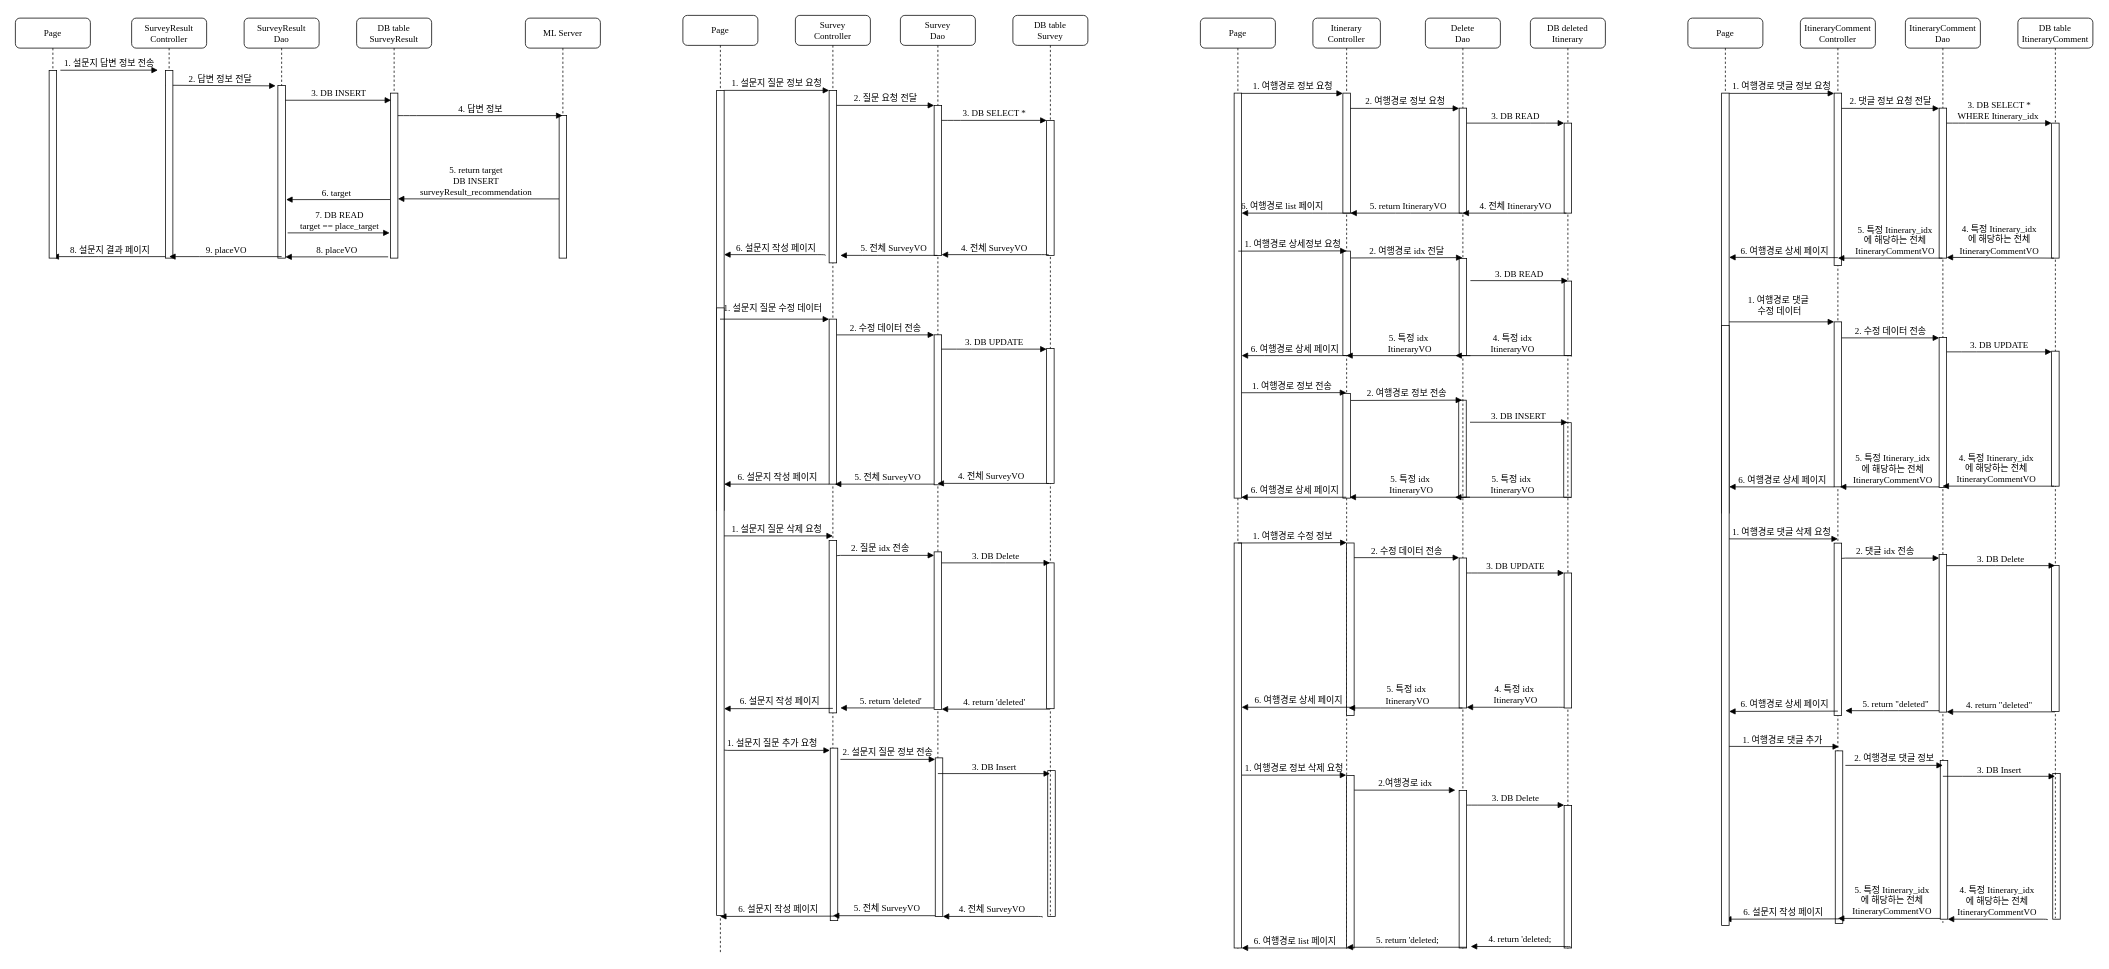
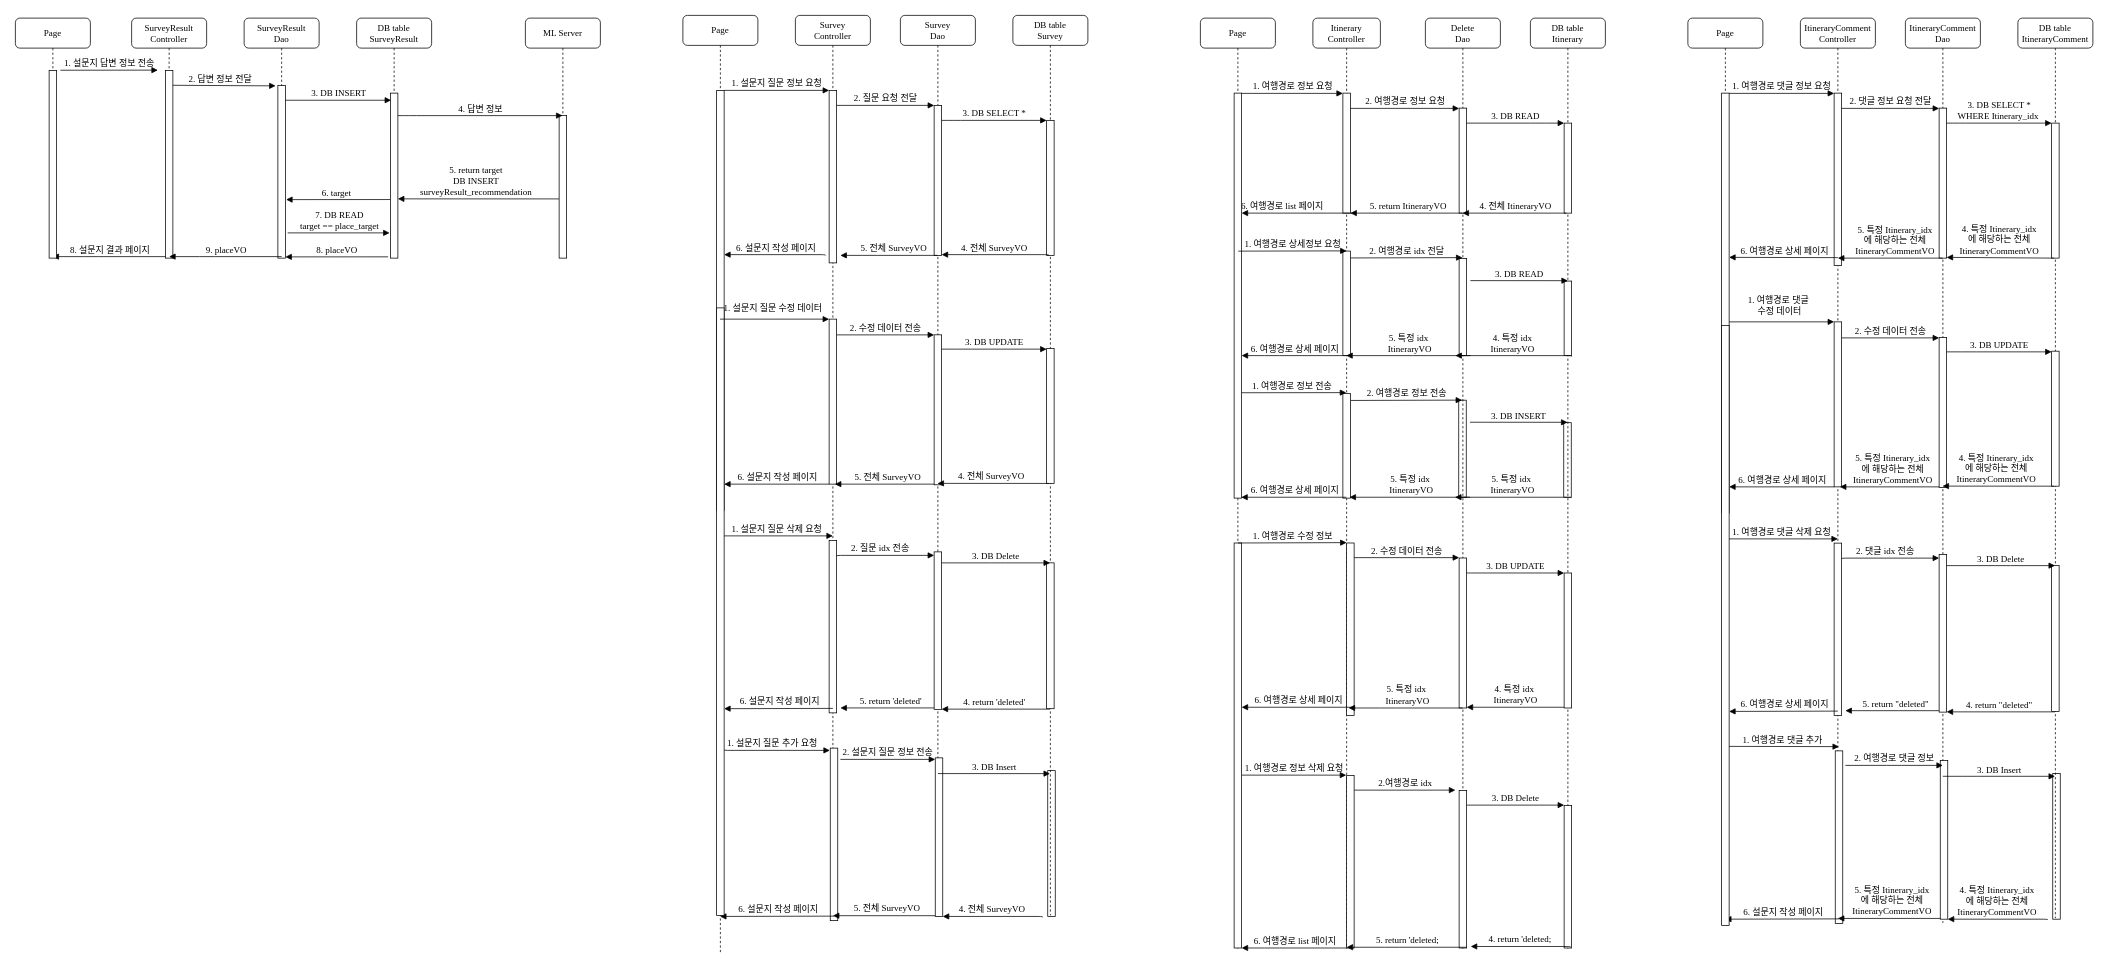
node "DB deleted Itinerary": label "DB deleted Itinerary" -> "DB table Itinerary"
